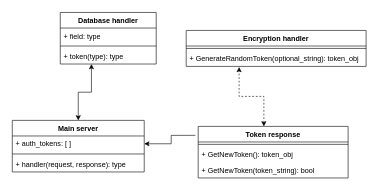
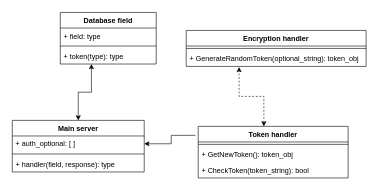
node "Database handler": label "Database handler" -> "Database field"
node "Token response": label "Token response" -> "Token handler"
node "+ auth_tokens: [ ]": label "+ auth_tokens: [ ]" -> "+ auth_optional: [ ]"
node "+ handler(request, response): type": label "+ handler(request, response): type" -> "+ handler(field, response): type"
node "+ GetNewToken(token_string): bool": label "+ GetNewToken(token_string): bool" -> "+ CheckToken(token_string): bool"
